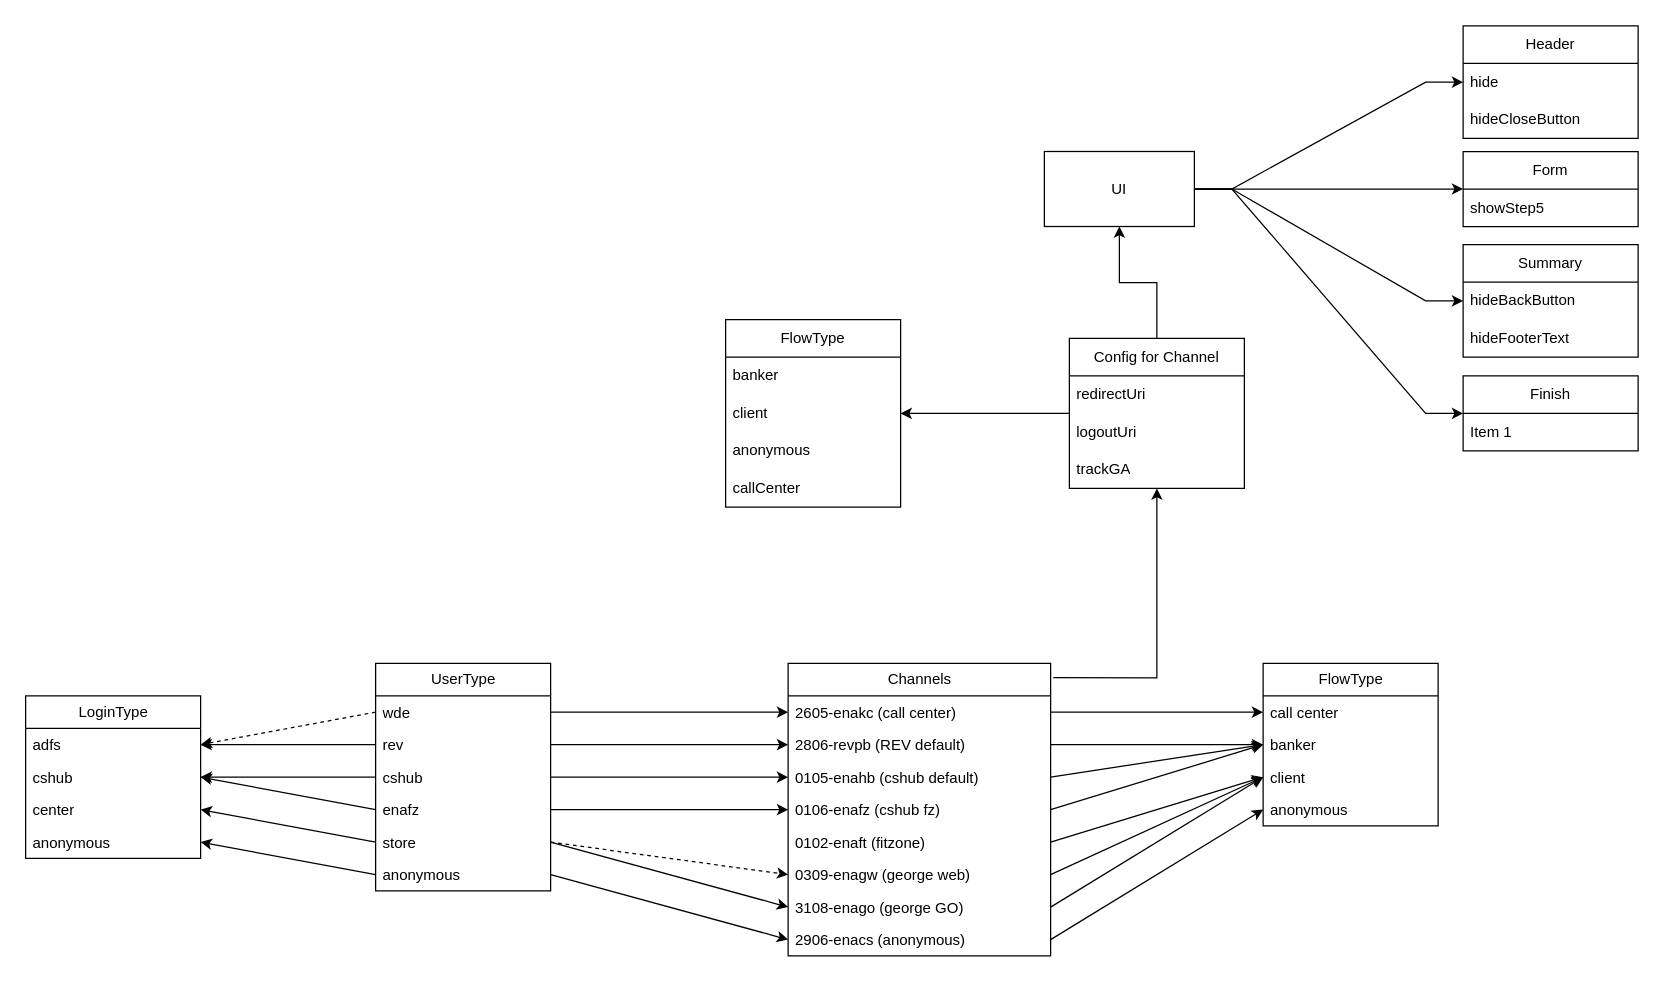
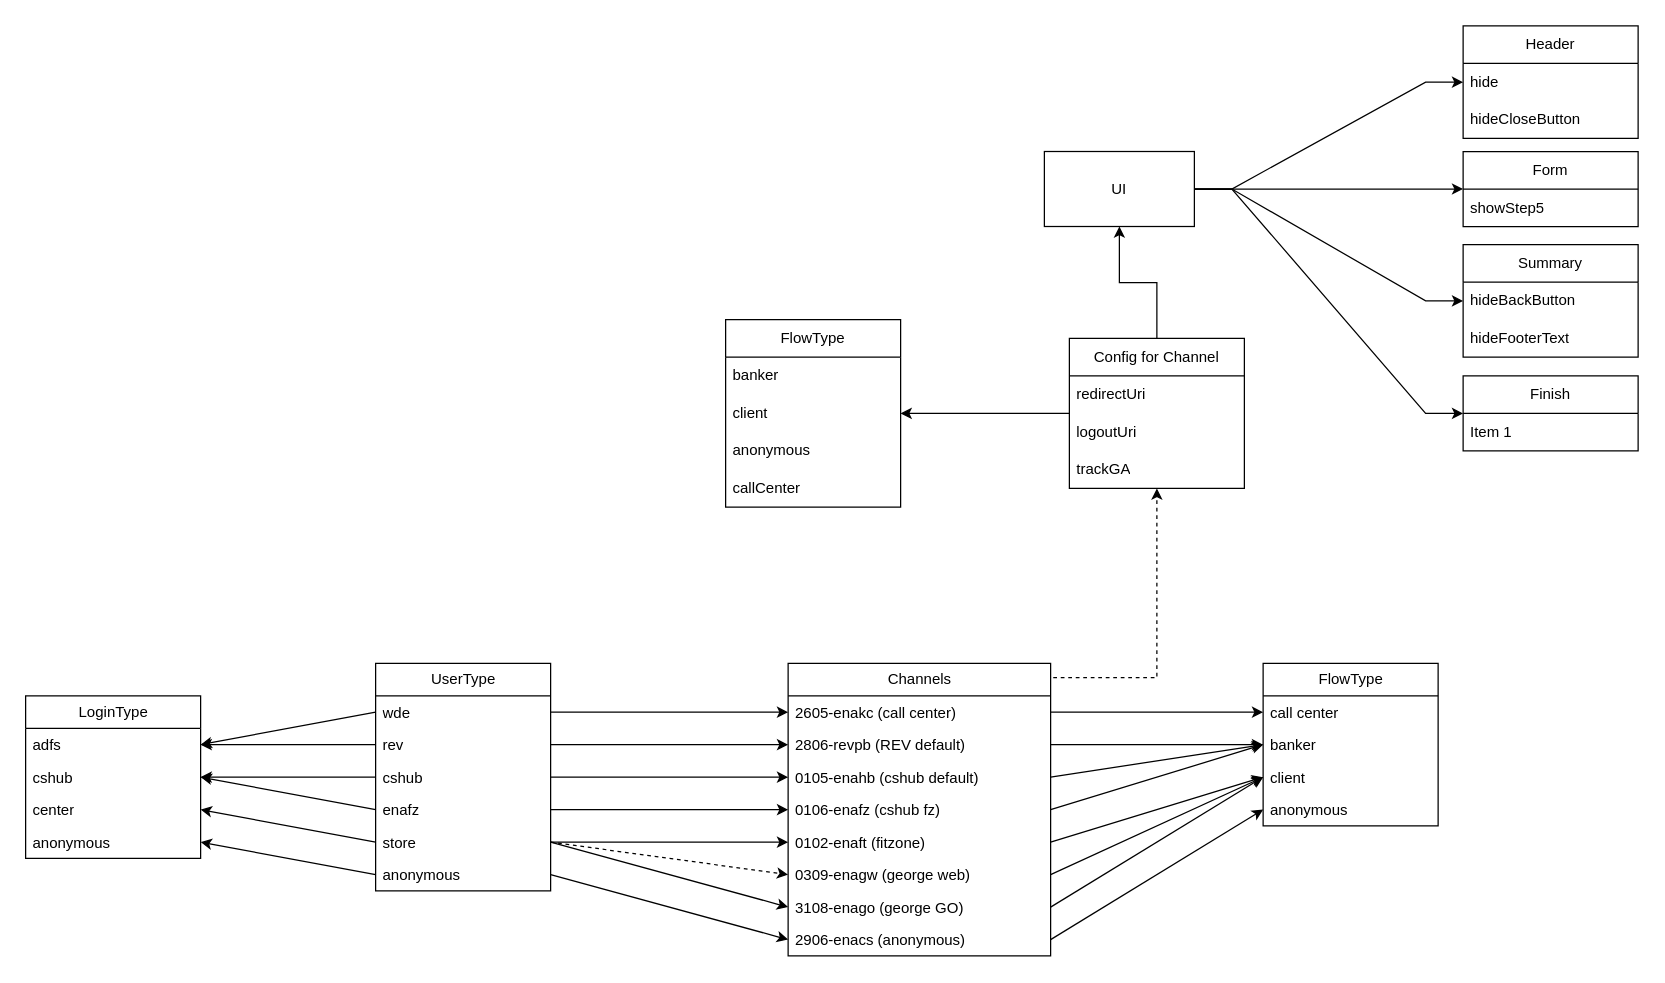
edge "Channels" -> "Config for Channel": style solid -> dashed
edge "wde" -> "adfs": style dashed -> solid
edge "store" -> "0102-enaft (fitzone)": added
